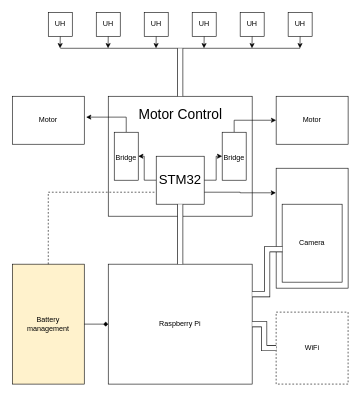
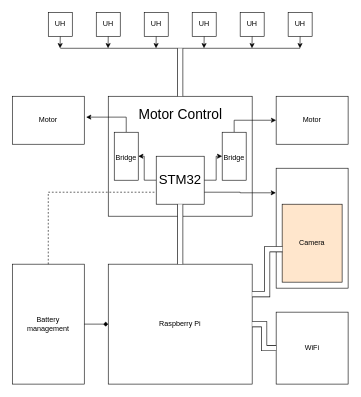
node "Camera": fillcolor #ffffff -> #ffe6cc
node "Battery management": fillcolor #fff2cc -> #ffffff
node "WiFi": style dashed -> solid
